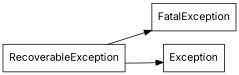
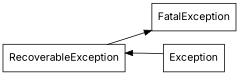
edge "RecoverableException" -> "Exception": reversed
